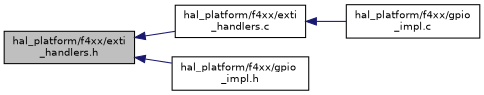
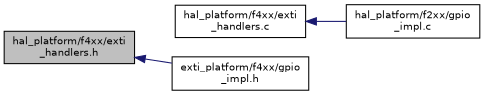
node "hal_platform/f4xx/gpio _impl.c": label "hal_platform/f4xx/gpio _impl.c" -> "hal_platform/f2xx/gpio _impl.c"
edge "hal_platform/f4xx/exti _handlers.c" -> "hal_platform/f4xx/exti _handlers.h": removed
node "hal_platform/f4xx/gpio _impl.h": label "hal_platform/f4xx/gpio _impl.h" -> "exti_platform/f4xx/gpio _impl.h"
